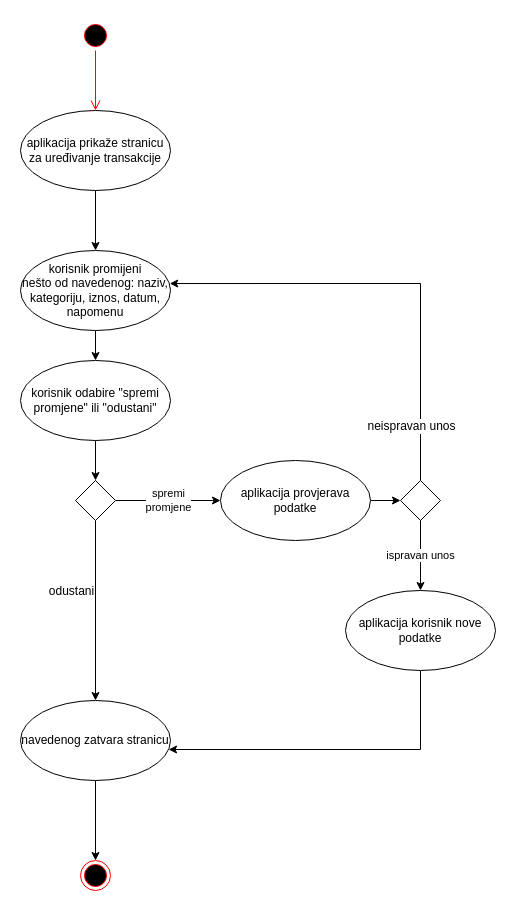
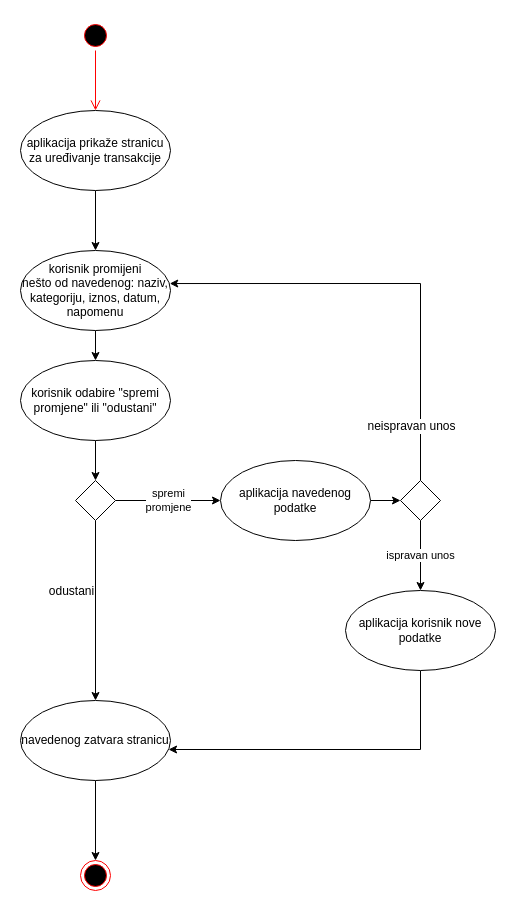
node "aplikacija provjerava podatke": label "aplikacija provjerava podatke" -> "aplikacija navedenog podatke"
